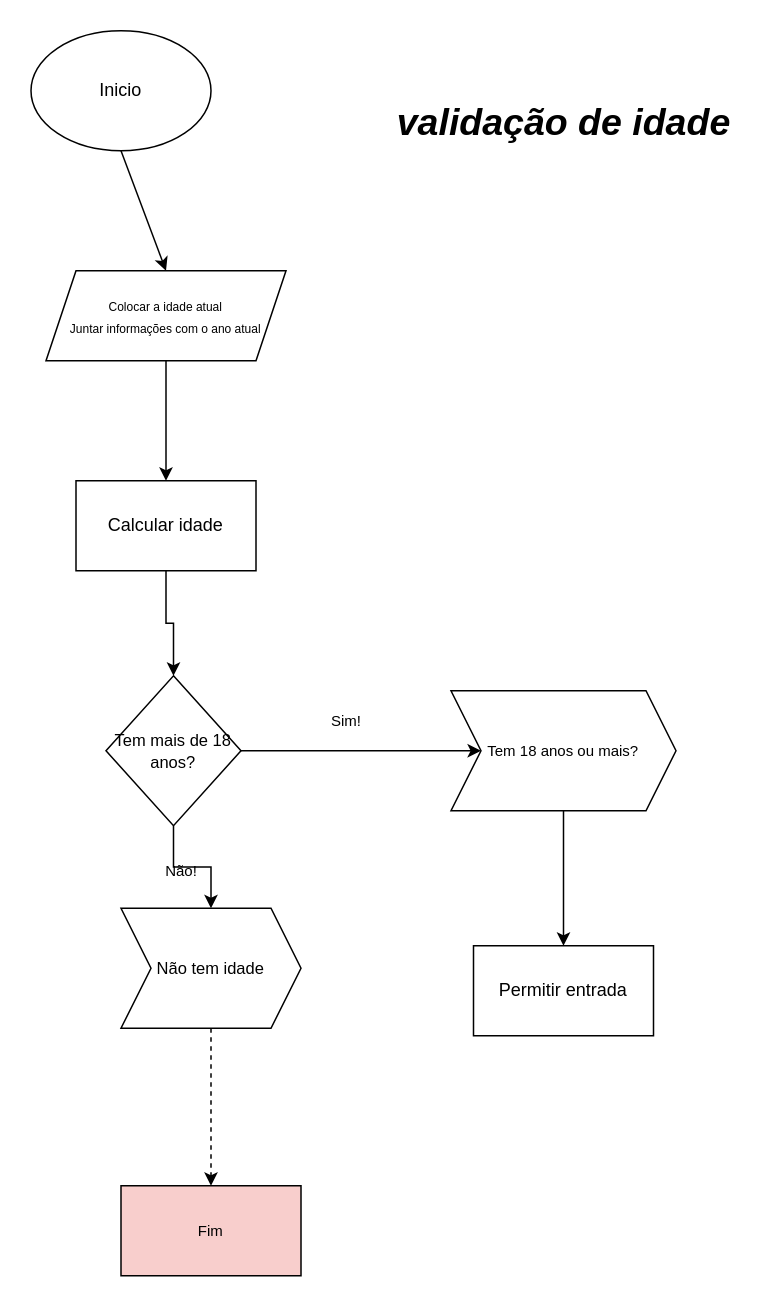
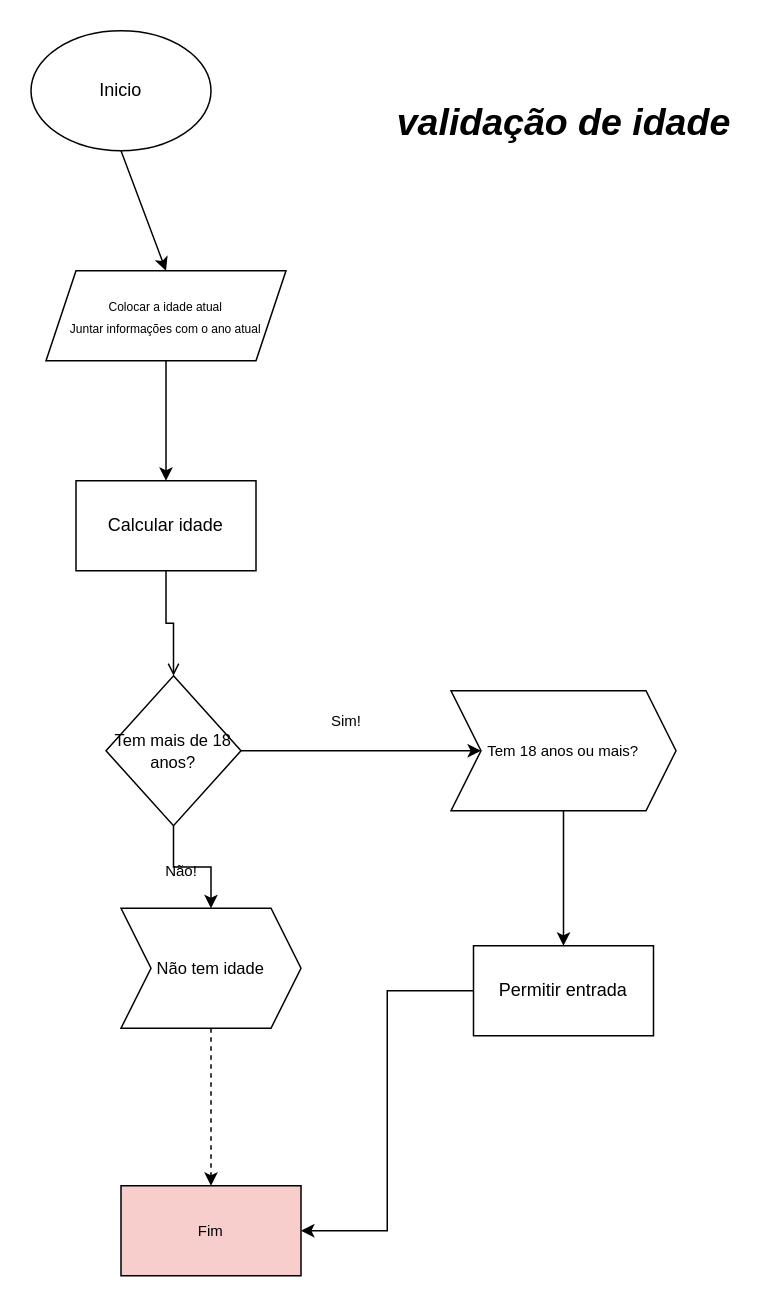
edge "Calcular idade" -> "Tem mais de 18 anos?": arrowhead classic -> open
edge "Permitir entrada" -> "Fim": added
